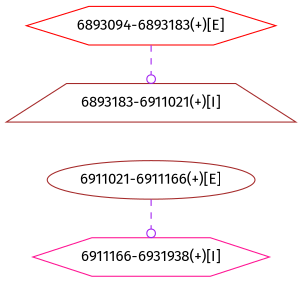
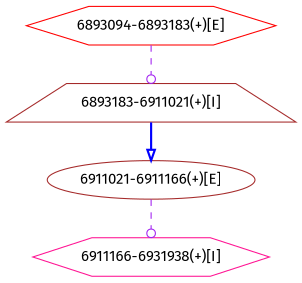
edge "6893183-6911021(+)[I]" -> "6911021-6911166(+)[E]": added
